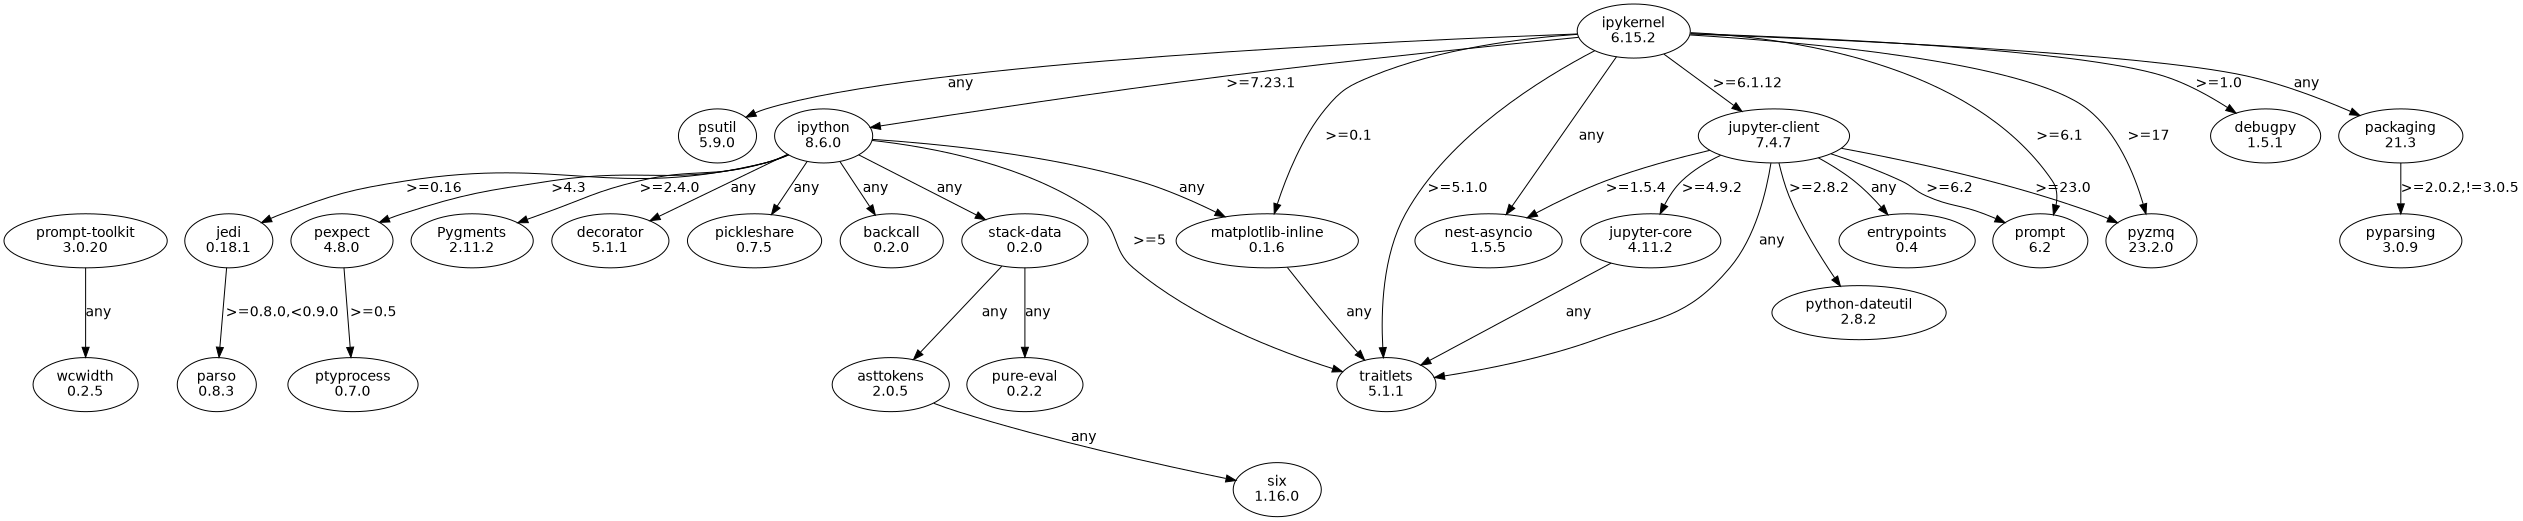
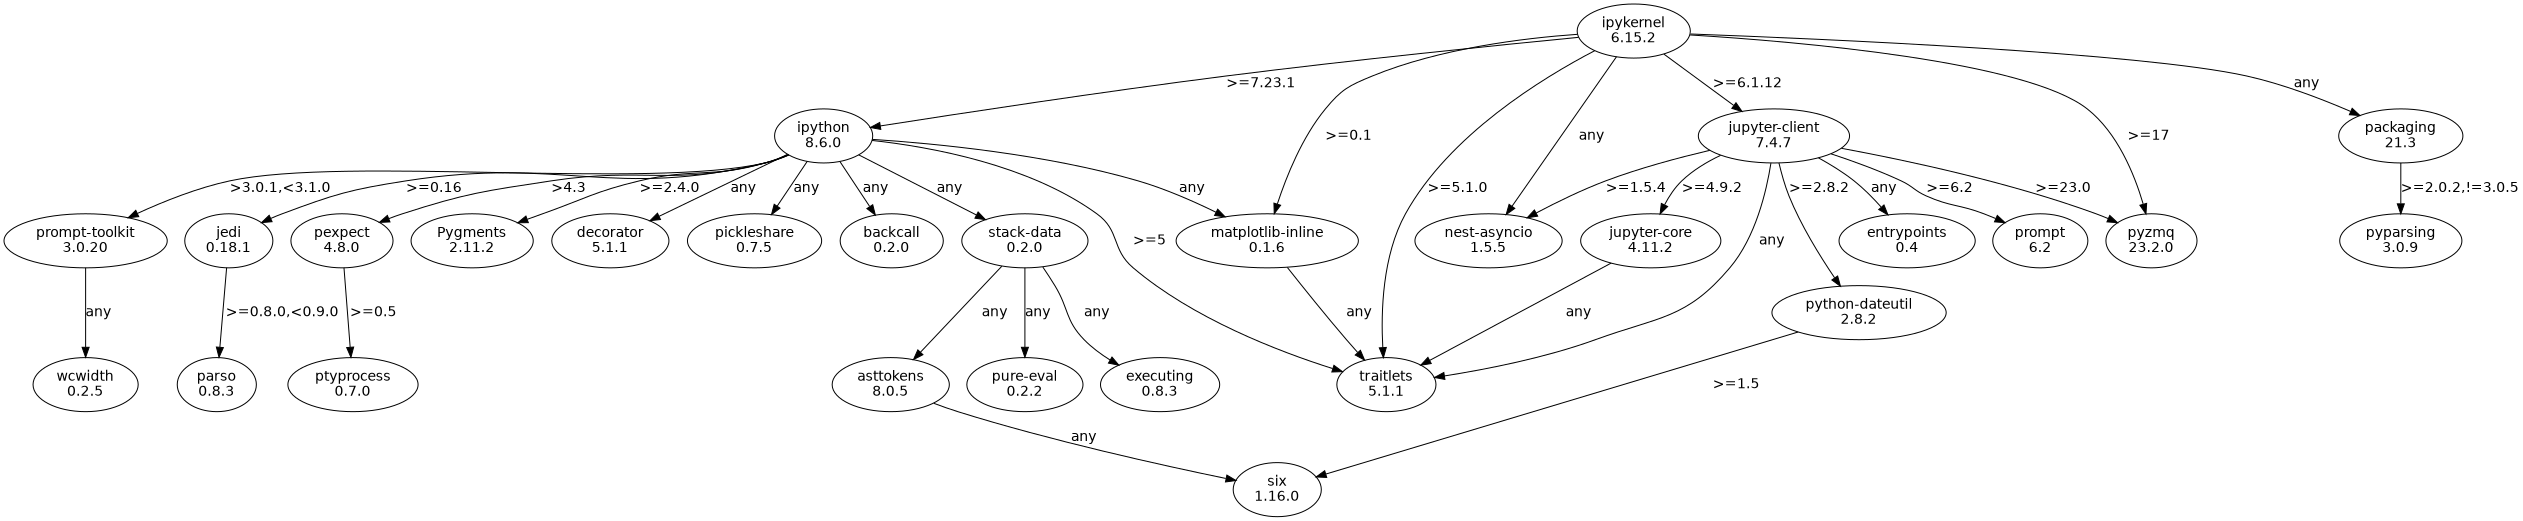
edge "ipykernel 6.15.2" -> "prompt 6.2": removed, label ">=6.1"
node "psutil 5.9.0": removed
node "debugpy 1.5.1": removed
edge "ipython 8.6.0" -> "prompt-toolkit 3.0.20": added, label ">3.0.1,<3.1.0"
node "asttokens 2.0.5": label "asttokens 2.0.5" -> "asttokens 8.0.5"
node "executing 0.8.3": added
edge "python-dateutil 2.8.2" -> "six 1.16.0": added, label ">=1.5"
